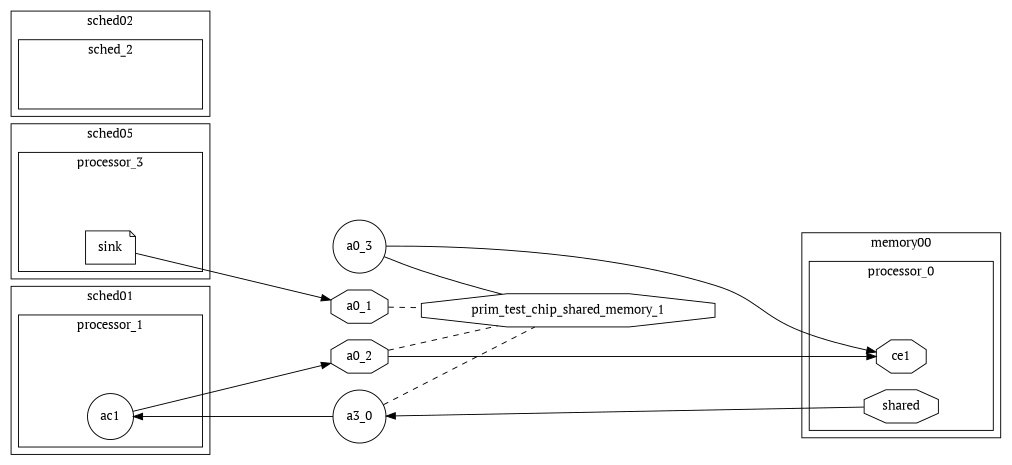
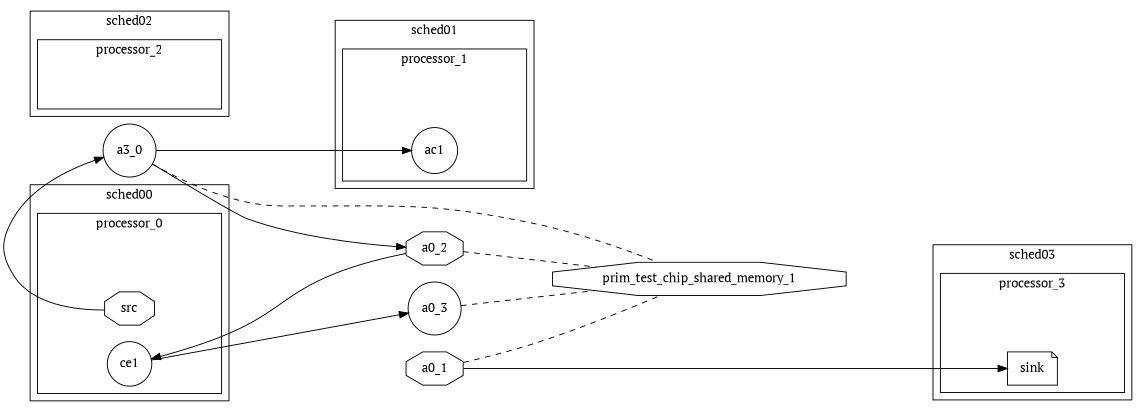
cluster "sched_2": label "sched_2" -> "processor_2"
cluster "sched05": label "sched05" -> "sched03"
cluster "memory00": label "memory00" -> "sched00"
edge "a0_3" -> "ce1": reversed
edge "sink" -> "a0_1": reversed
edge "a0_3" -- "prim_test_chip_shared_memory_1": style solid -> dashed
node "ce1": shape octagon -> circle
edge "ac1" -> "a0_2": now "a3_0" -> "a0_2"
node "shared": label "shared" -> "src"
